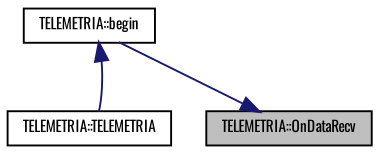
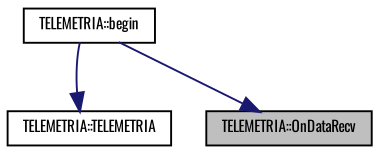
edge "TELEMETRIA::TELEMETRIA" -> "TELEMETRIA::begin": reversed
